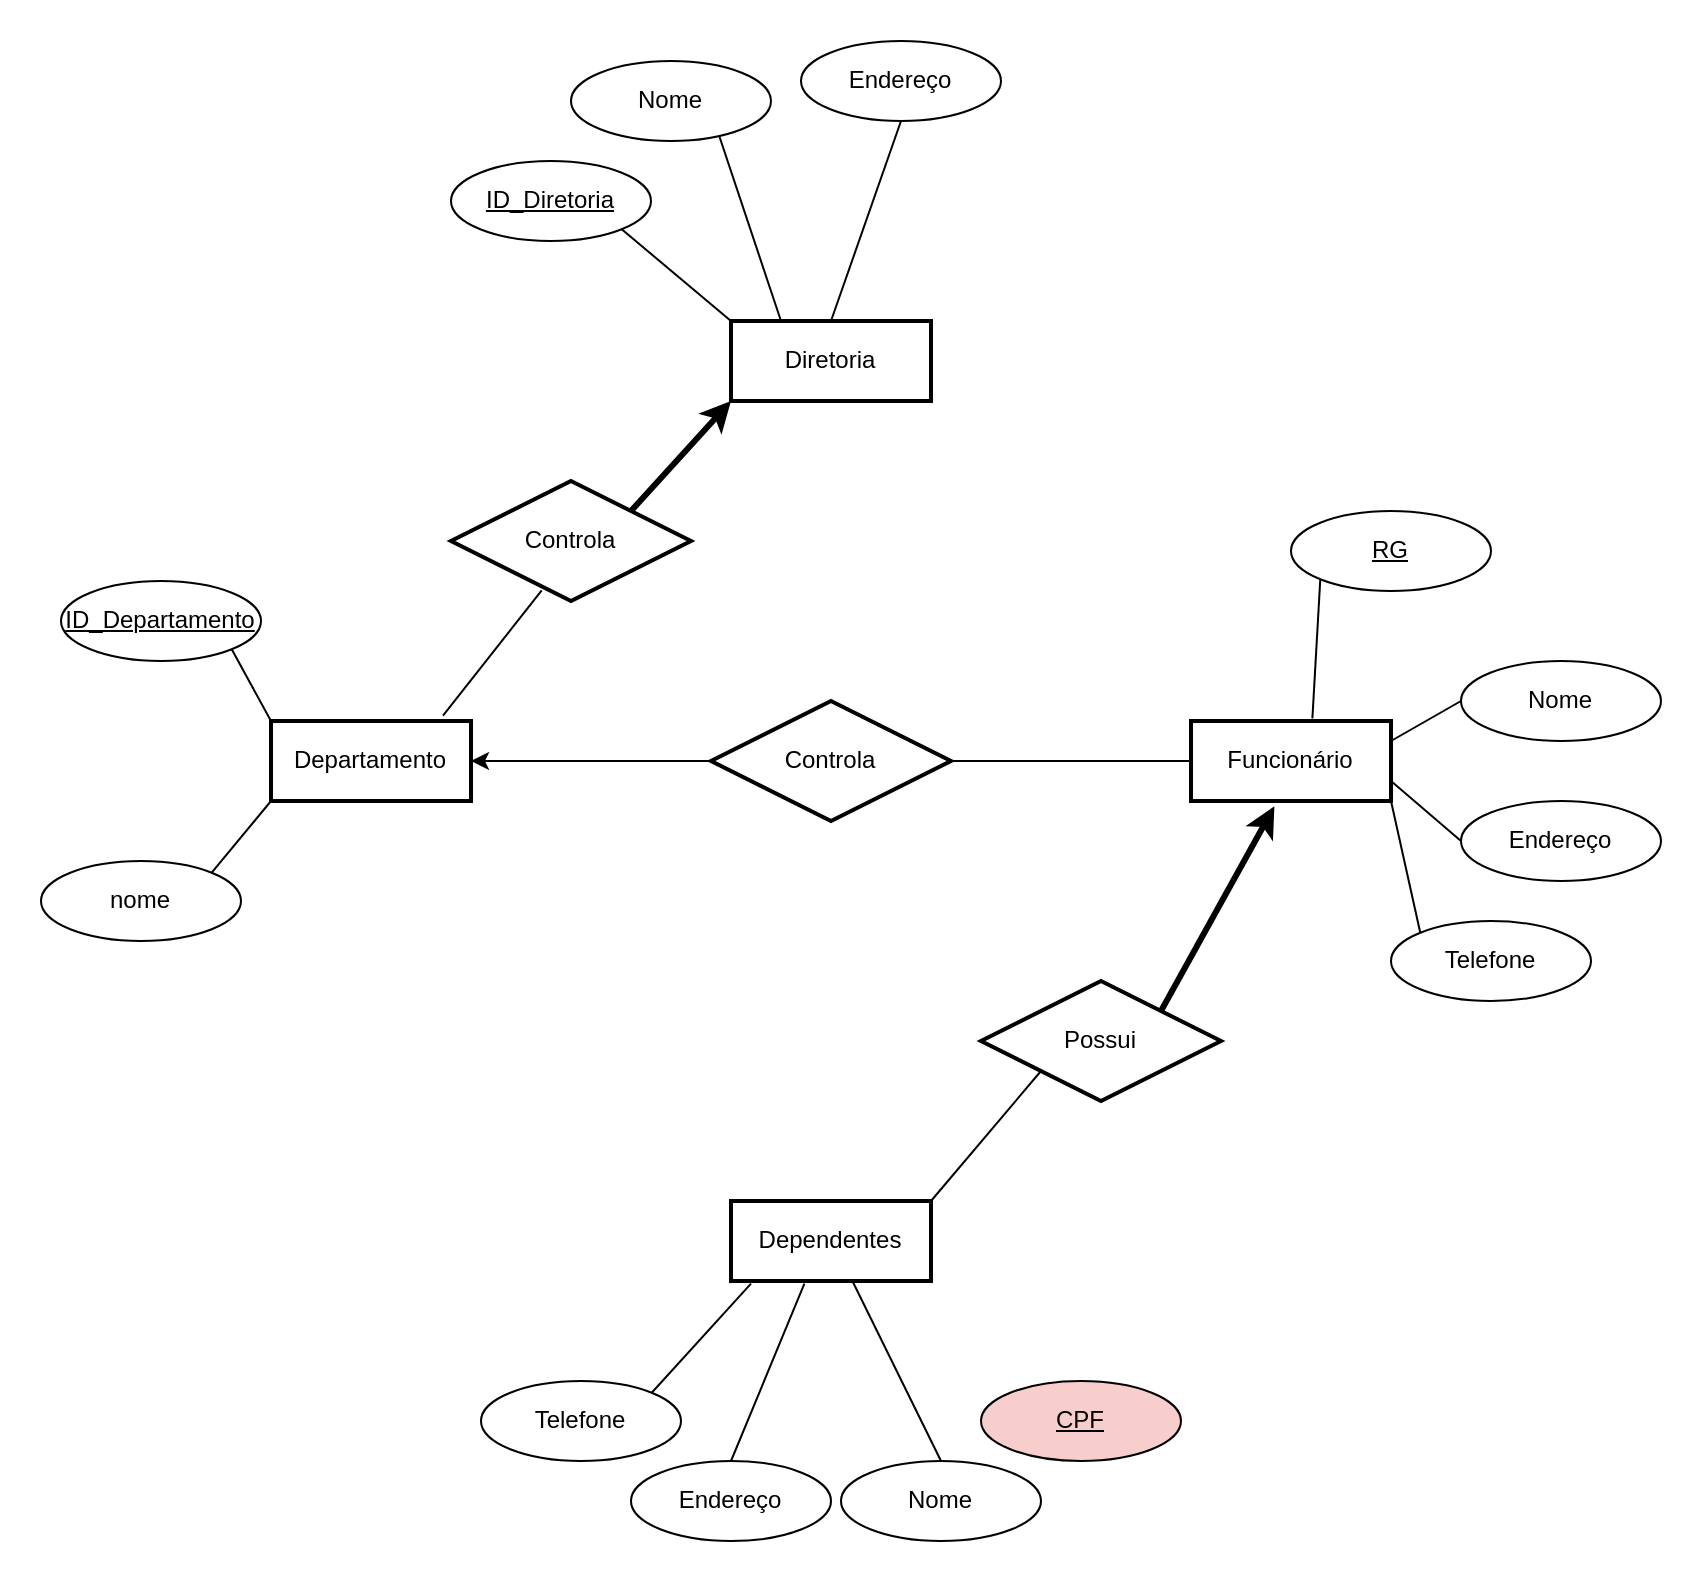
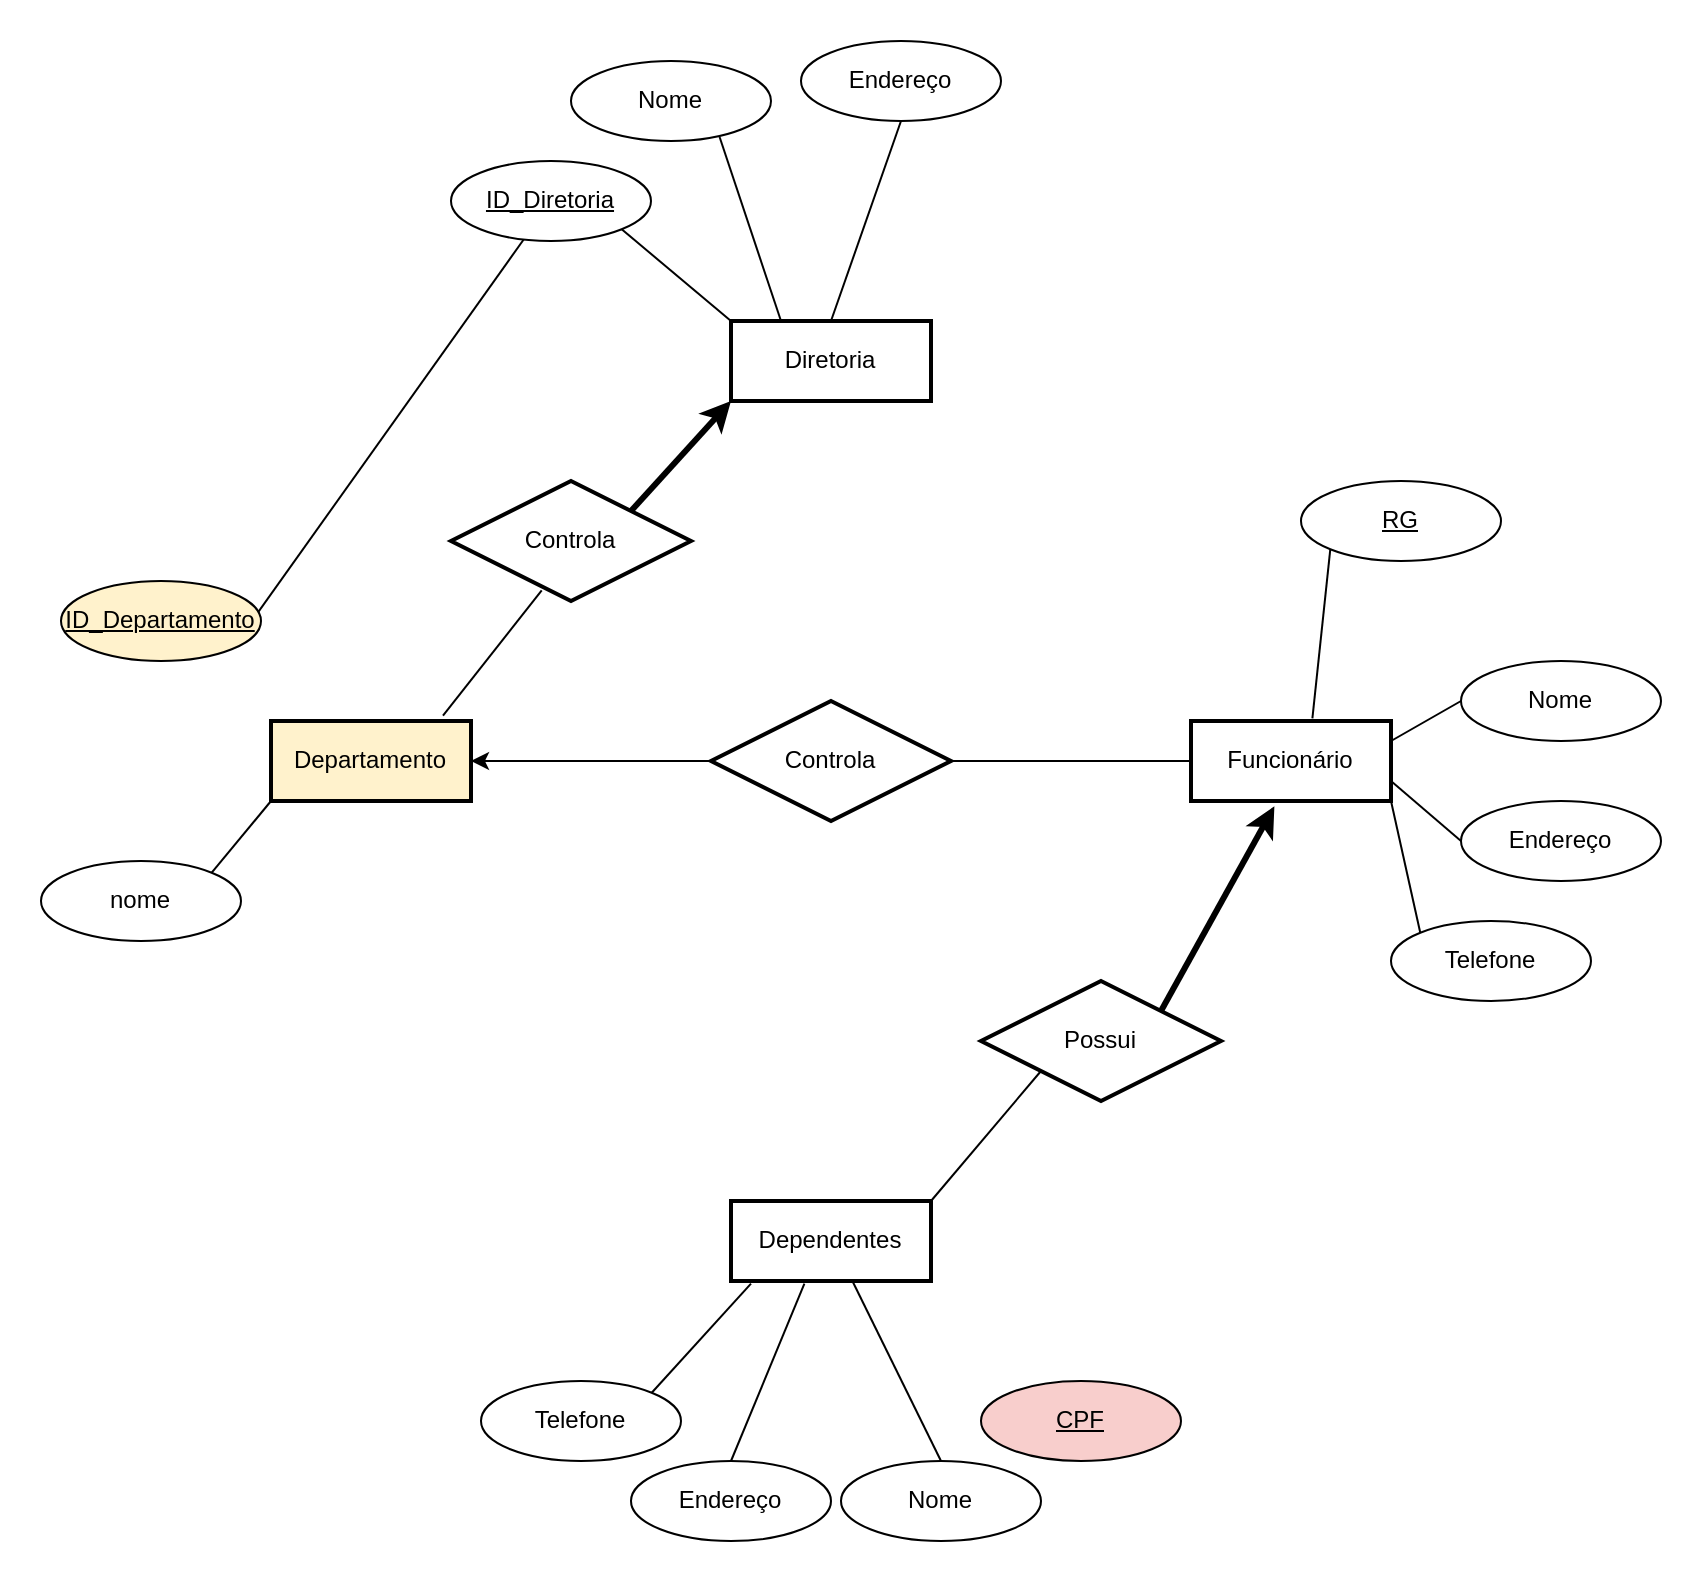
node "RG": moved (1391, 551) -> (1401, 521)
node "ID_Departamento": fillcolor #ffffff -> #fff2cc
edge "ID_Departamento" -- "Departamento": now "ID_Departamento" -- "ID_Diretoria"
node "Departamento": fillcolor #ffffff -> #fff2cc
